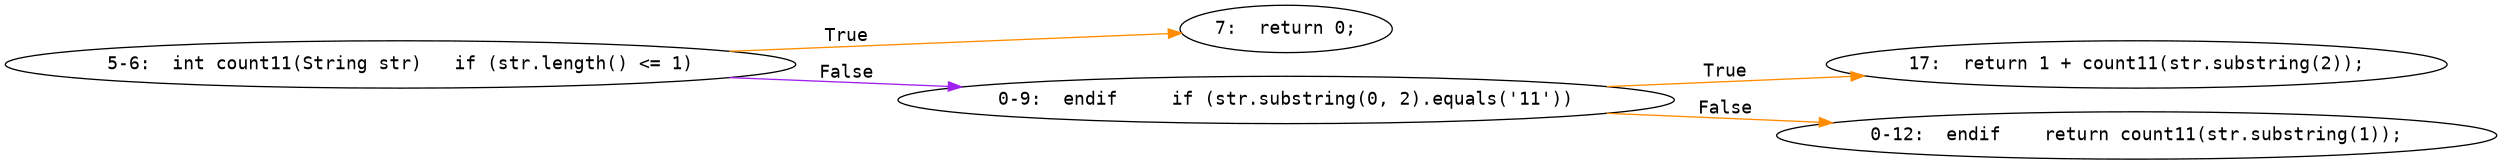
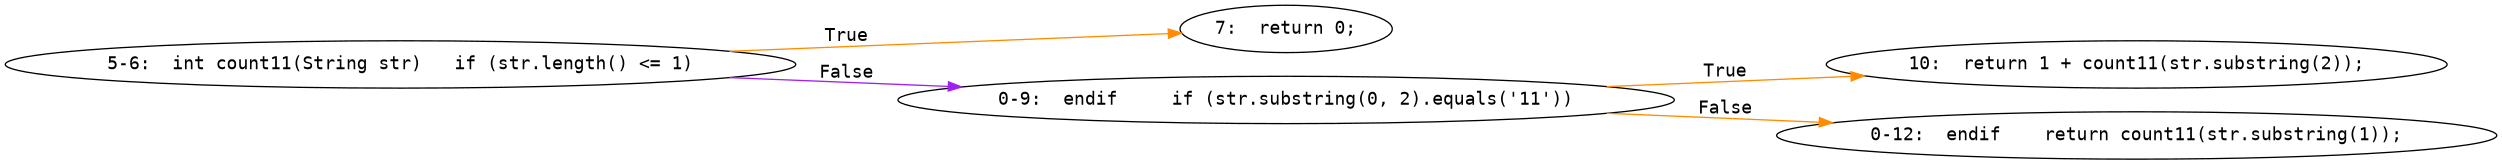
node "17:  return 1 + count11(str.substring(2));": label "17:  return 1 + count11(str.substring(2));" -> "10:  return 1 + count11(str.substring(2));"
